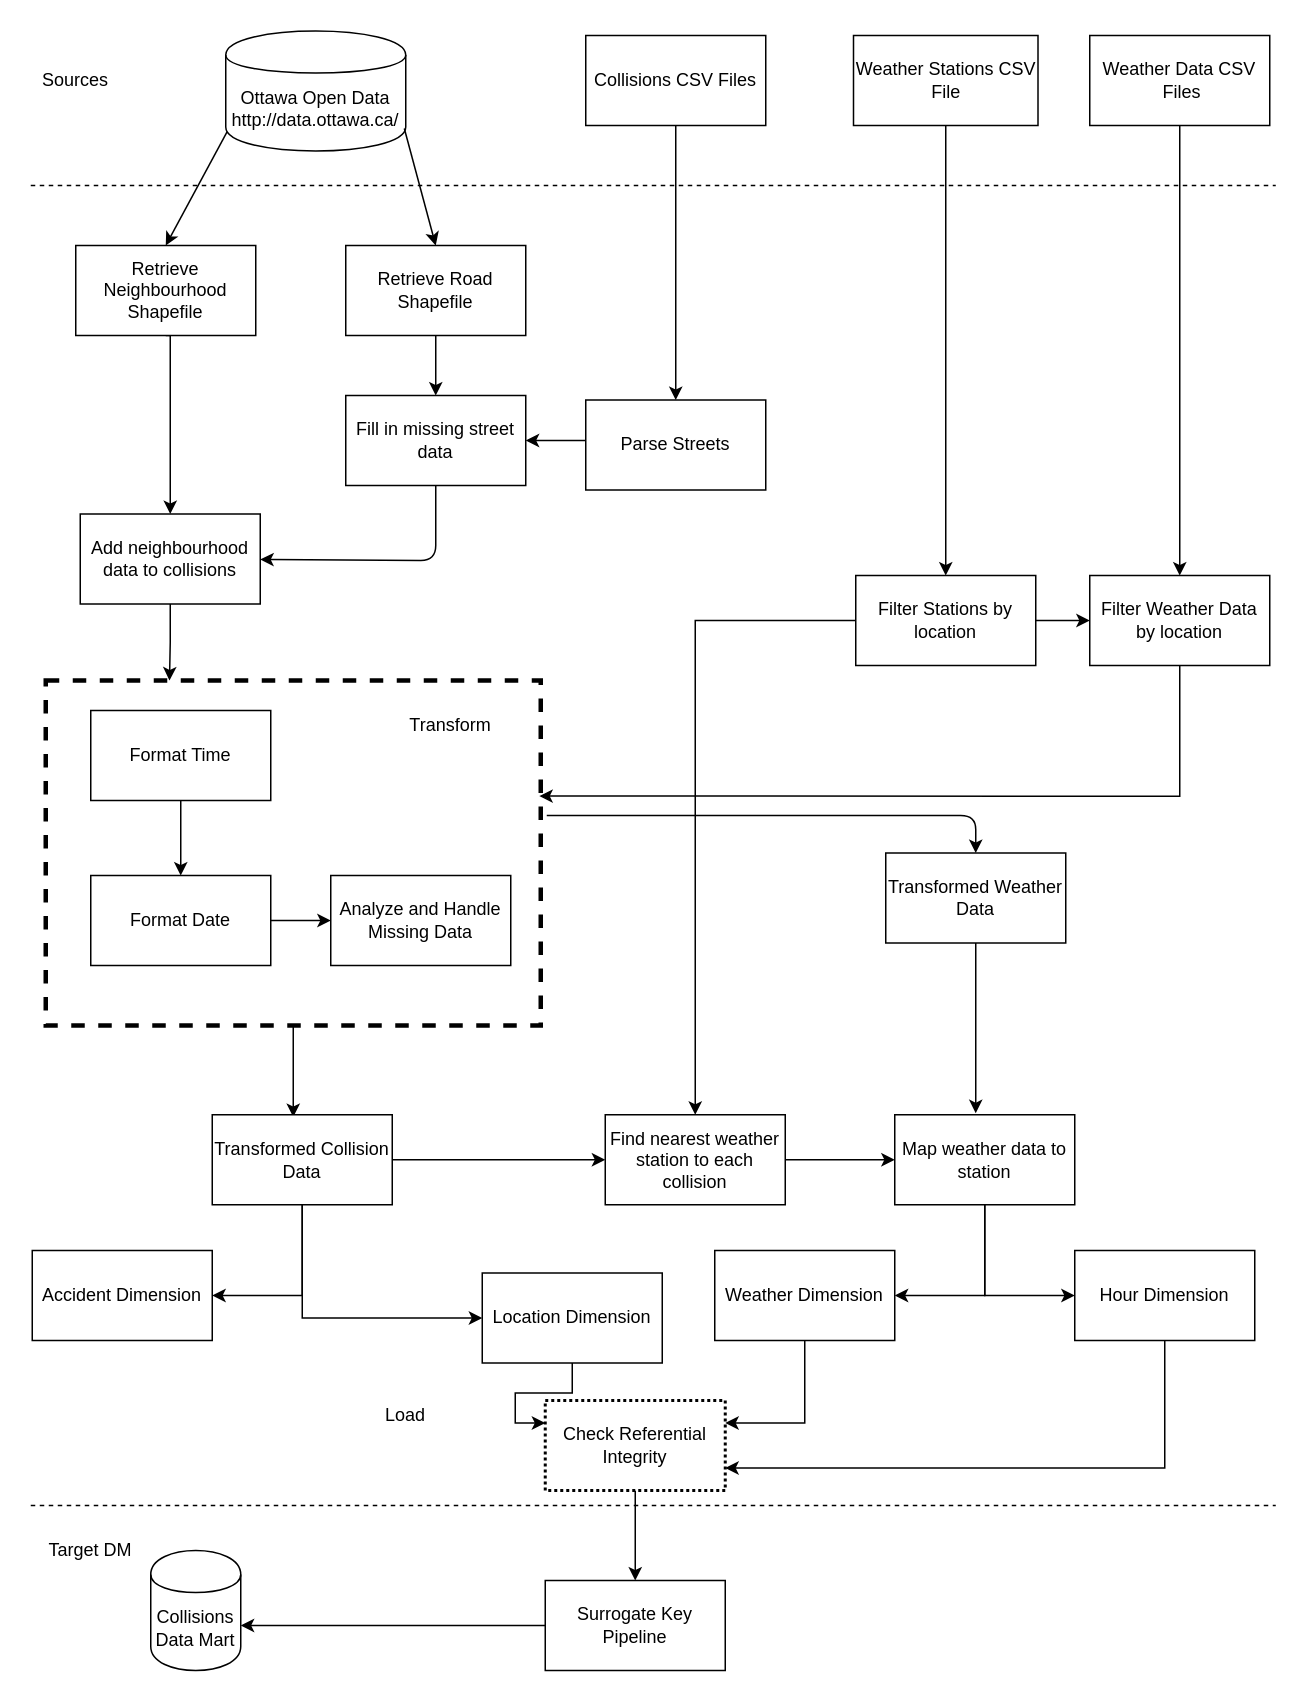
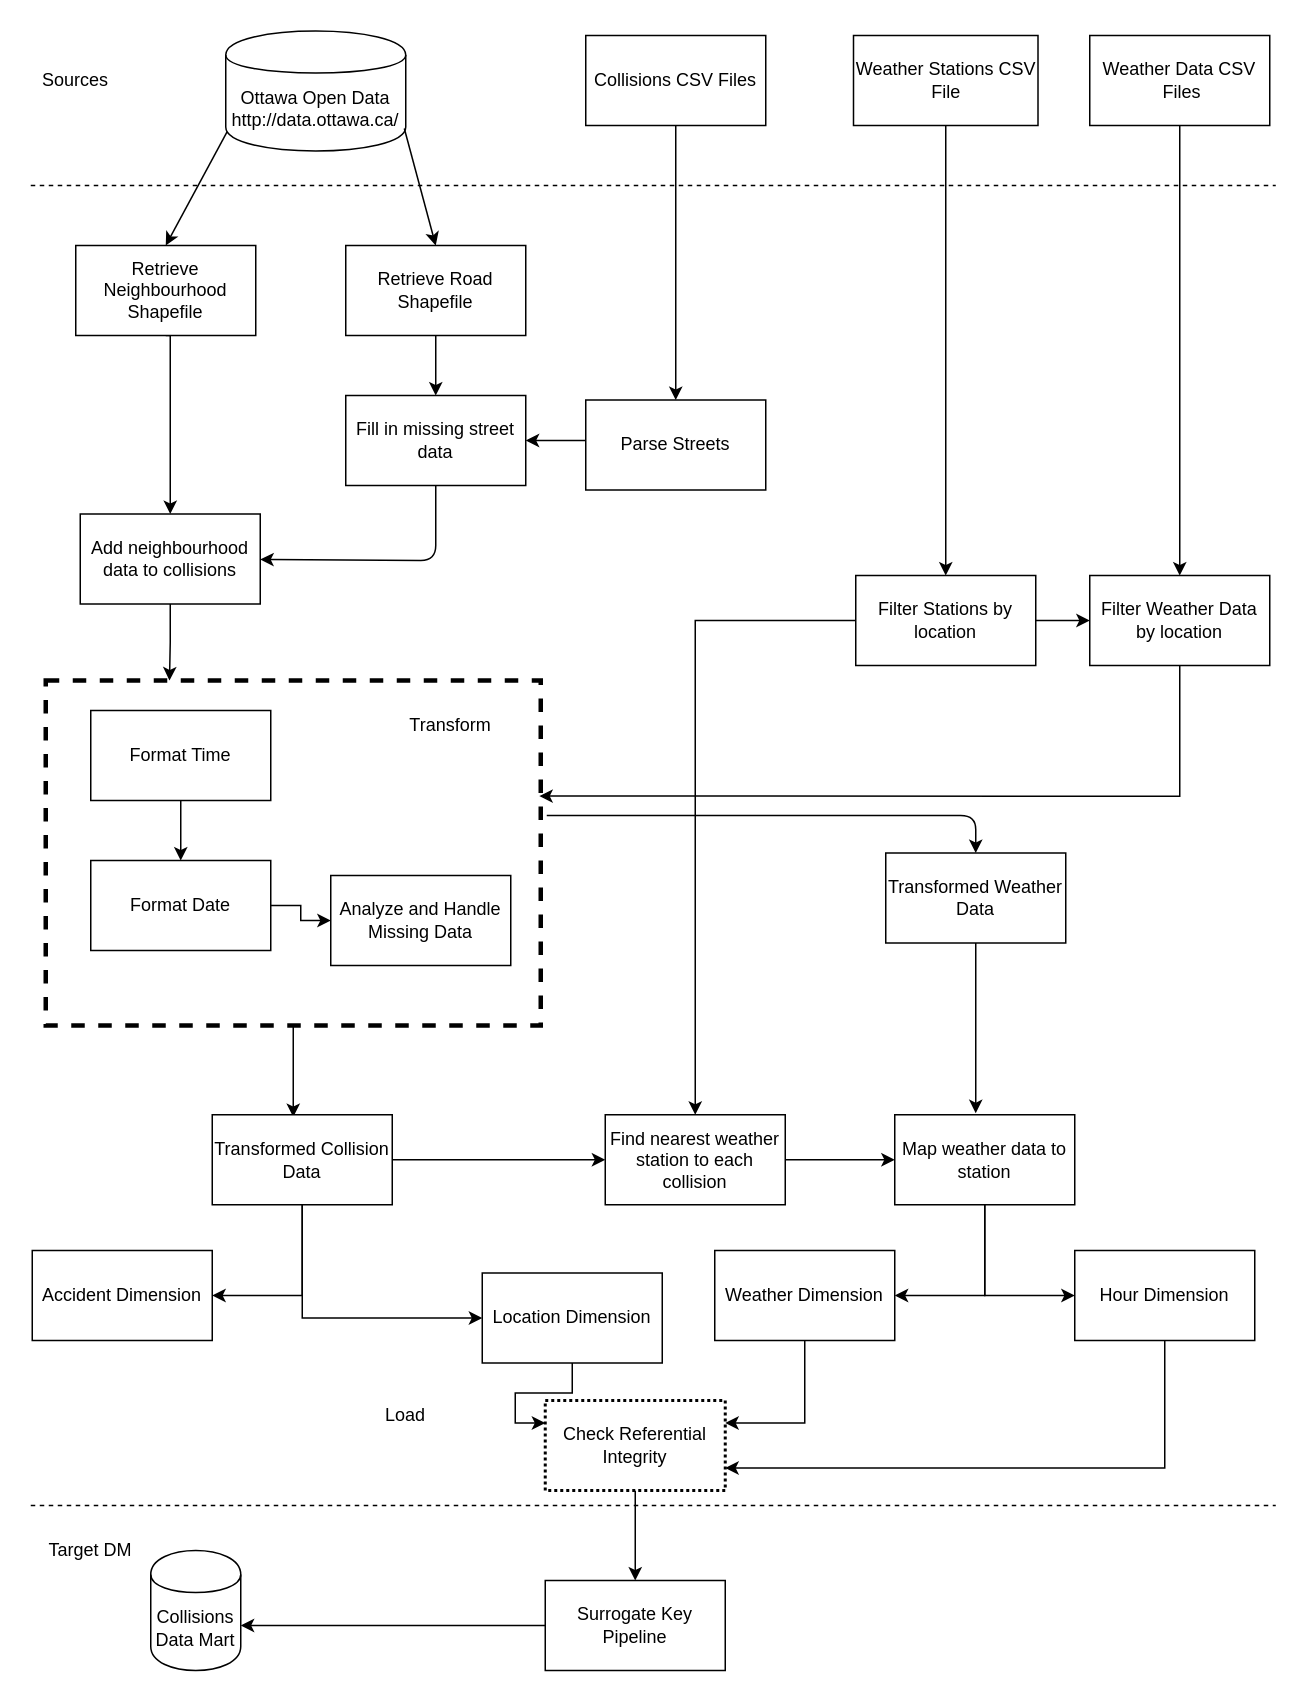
node "Format Date": moved (181, 920) -> (181, 905)
